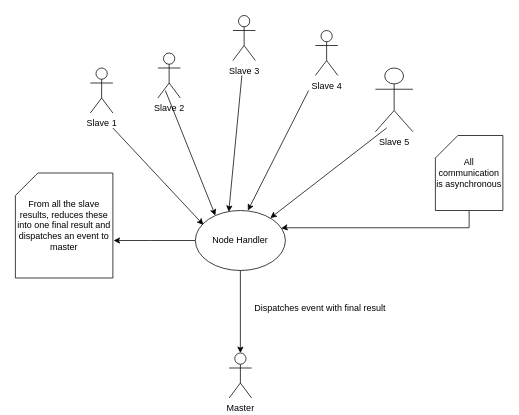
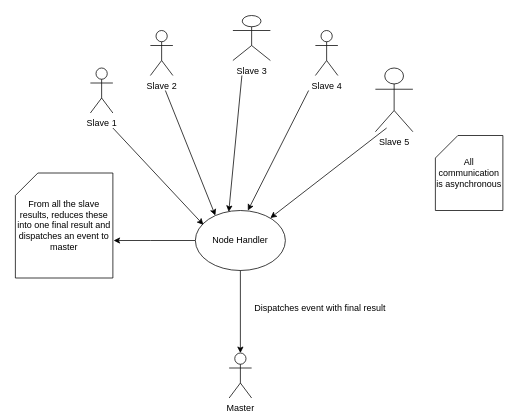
node "Slave 3": size 23x45 -> 38x45
node "Slave 2": moved (169, 75) -> (162, 53)
edge "All communication is asynchronous" -> "Node Handler": removed
